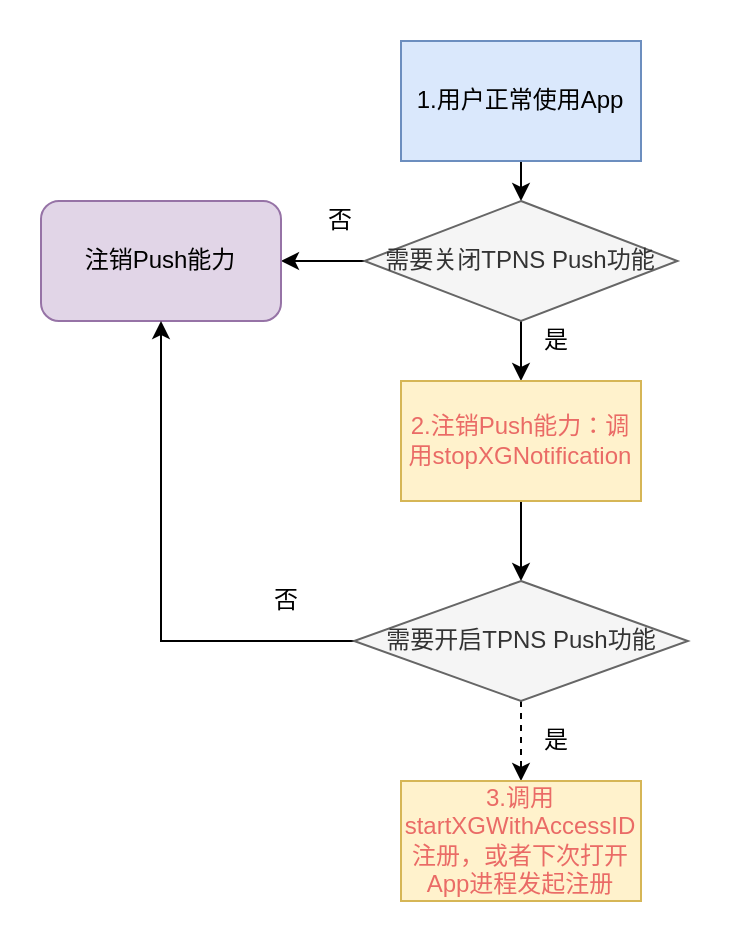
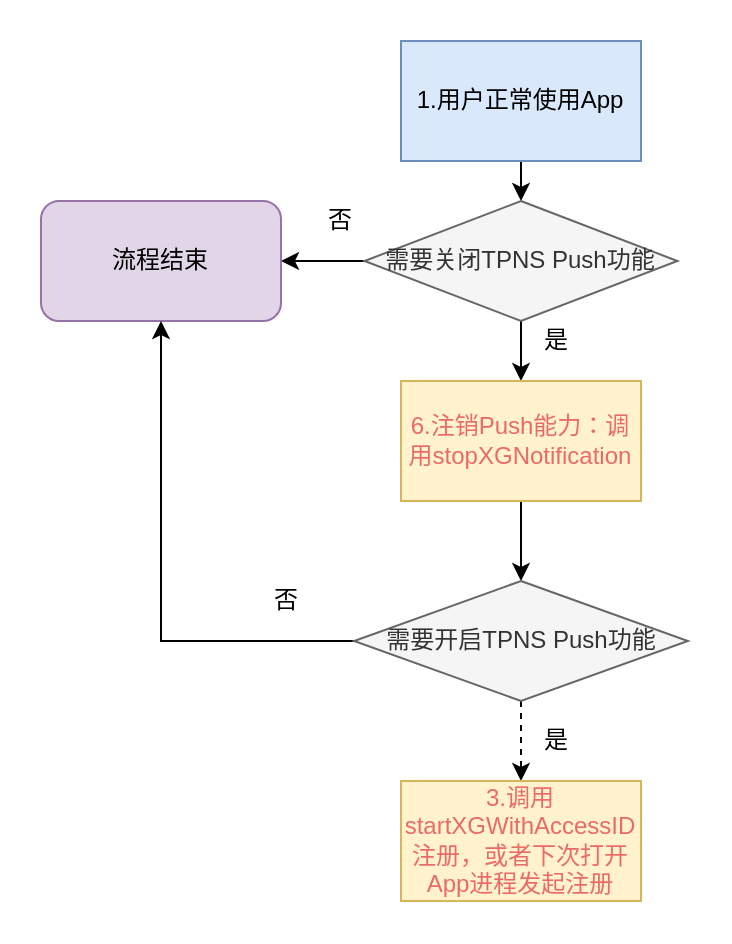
node "注销Push能力": label "注销Push能力" -> "流程结束"
node "2.注销Push能力：调用stopXGNotification": label "2.注销Push能力：调用stopXGNotification" -> "6.注销Push能力：调用stopXGNotification"
